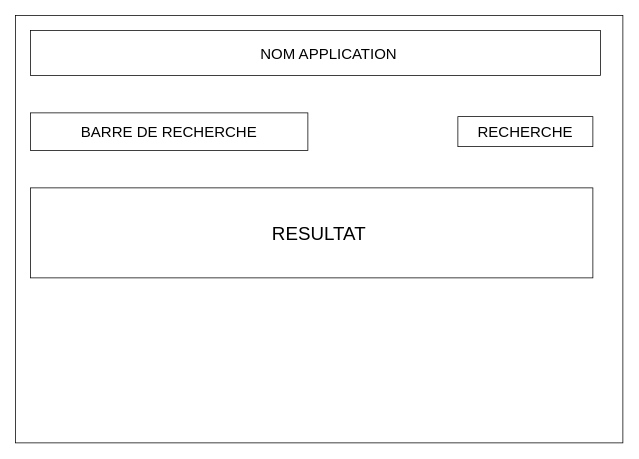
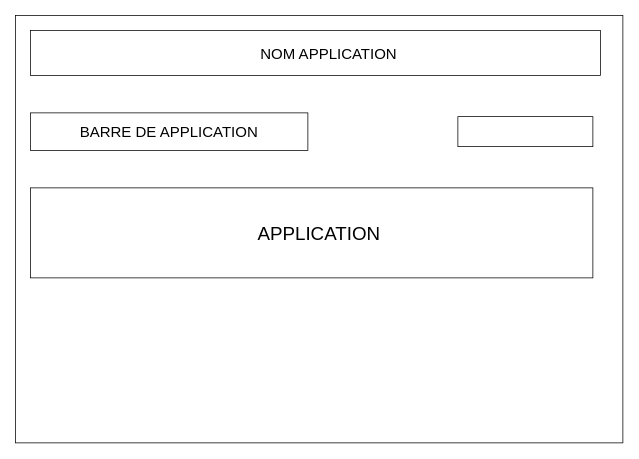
node "BARRE DE RECHERCHE": label "BARRE DE RECHERCHE" -> "BARRE DE APPLICATION"
node "RECHERCHE": removed
node "RESULTAT": label "RESULTAT" -> "APPLICATION"
